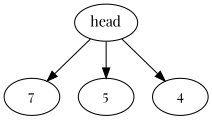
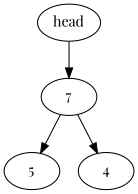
edge "head" -> "5": now "7" -> "5"
edge "head" -> "4": now "7" -> "4"
